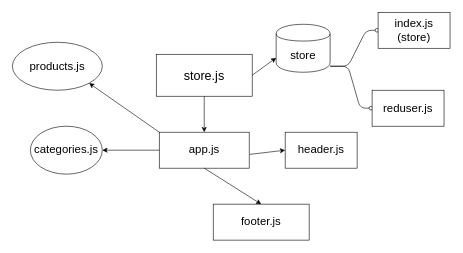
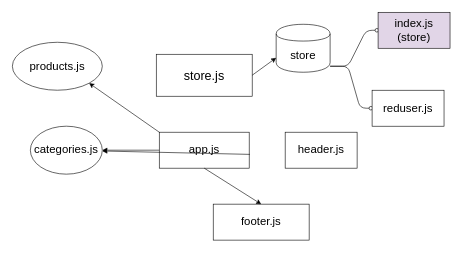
node "index.js (store)": fillcolor #ffffff -> #e1d5e7
edge "store.js" -> "app.js": removed
edge "app.js" -> "header.js": now "app.js" -> "categories.js"
